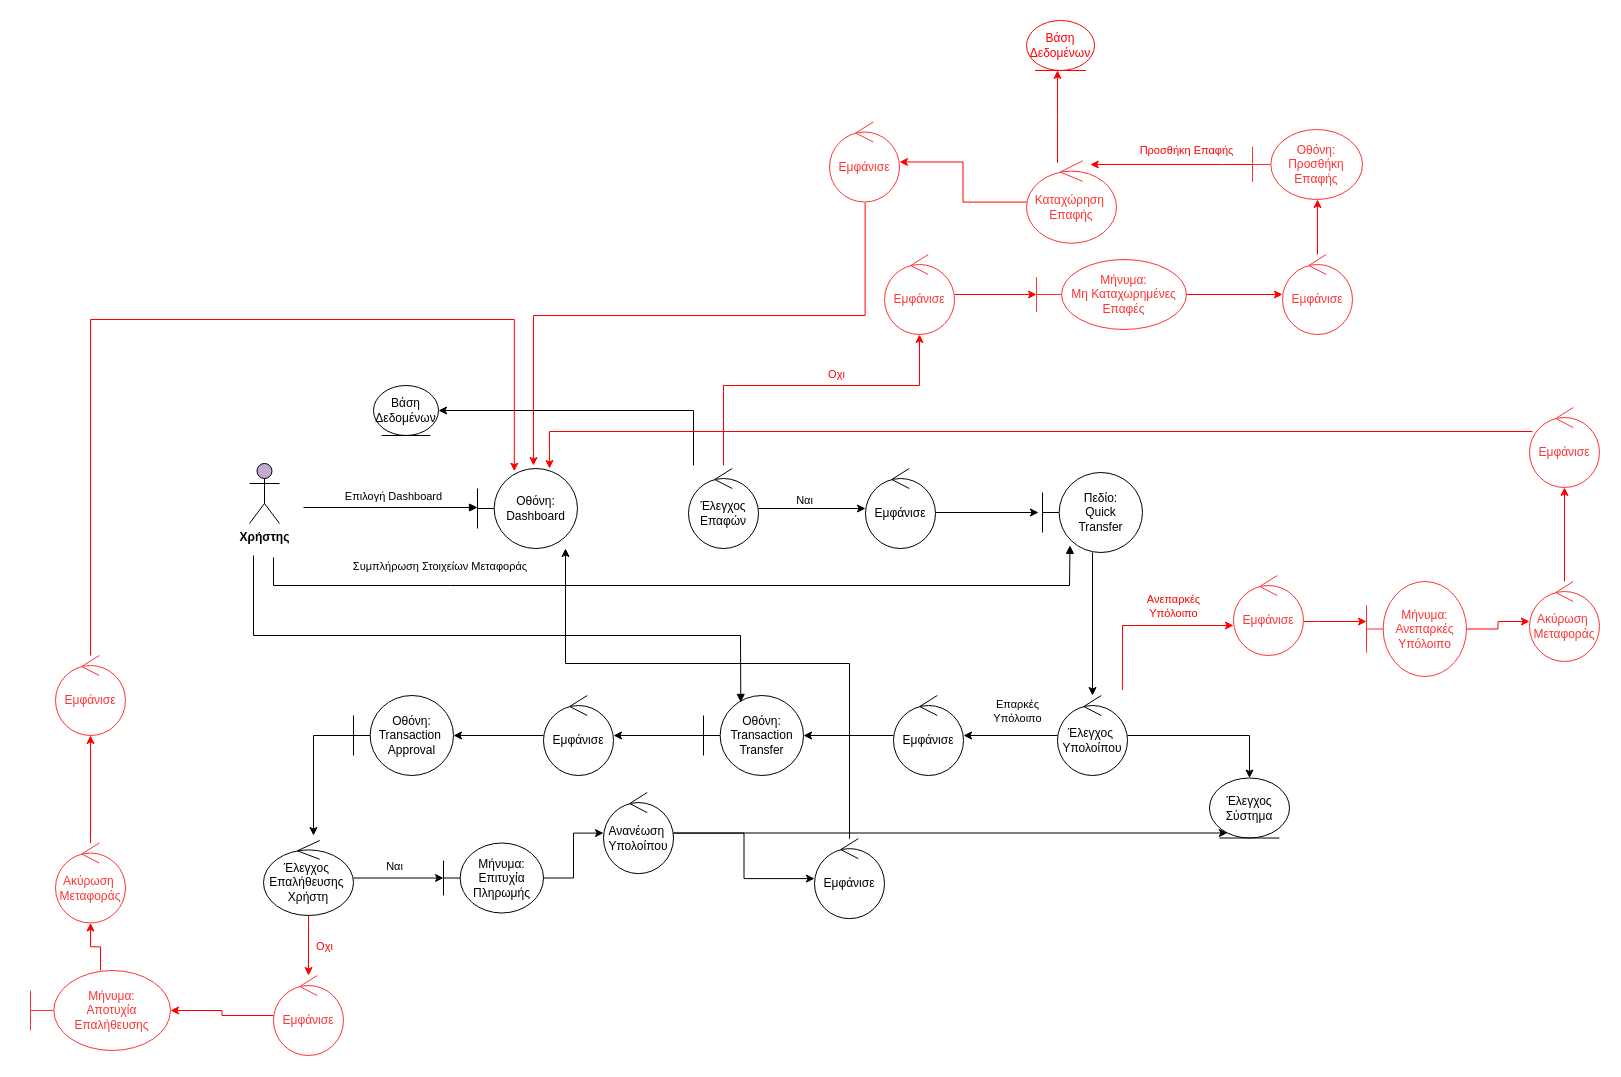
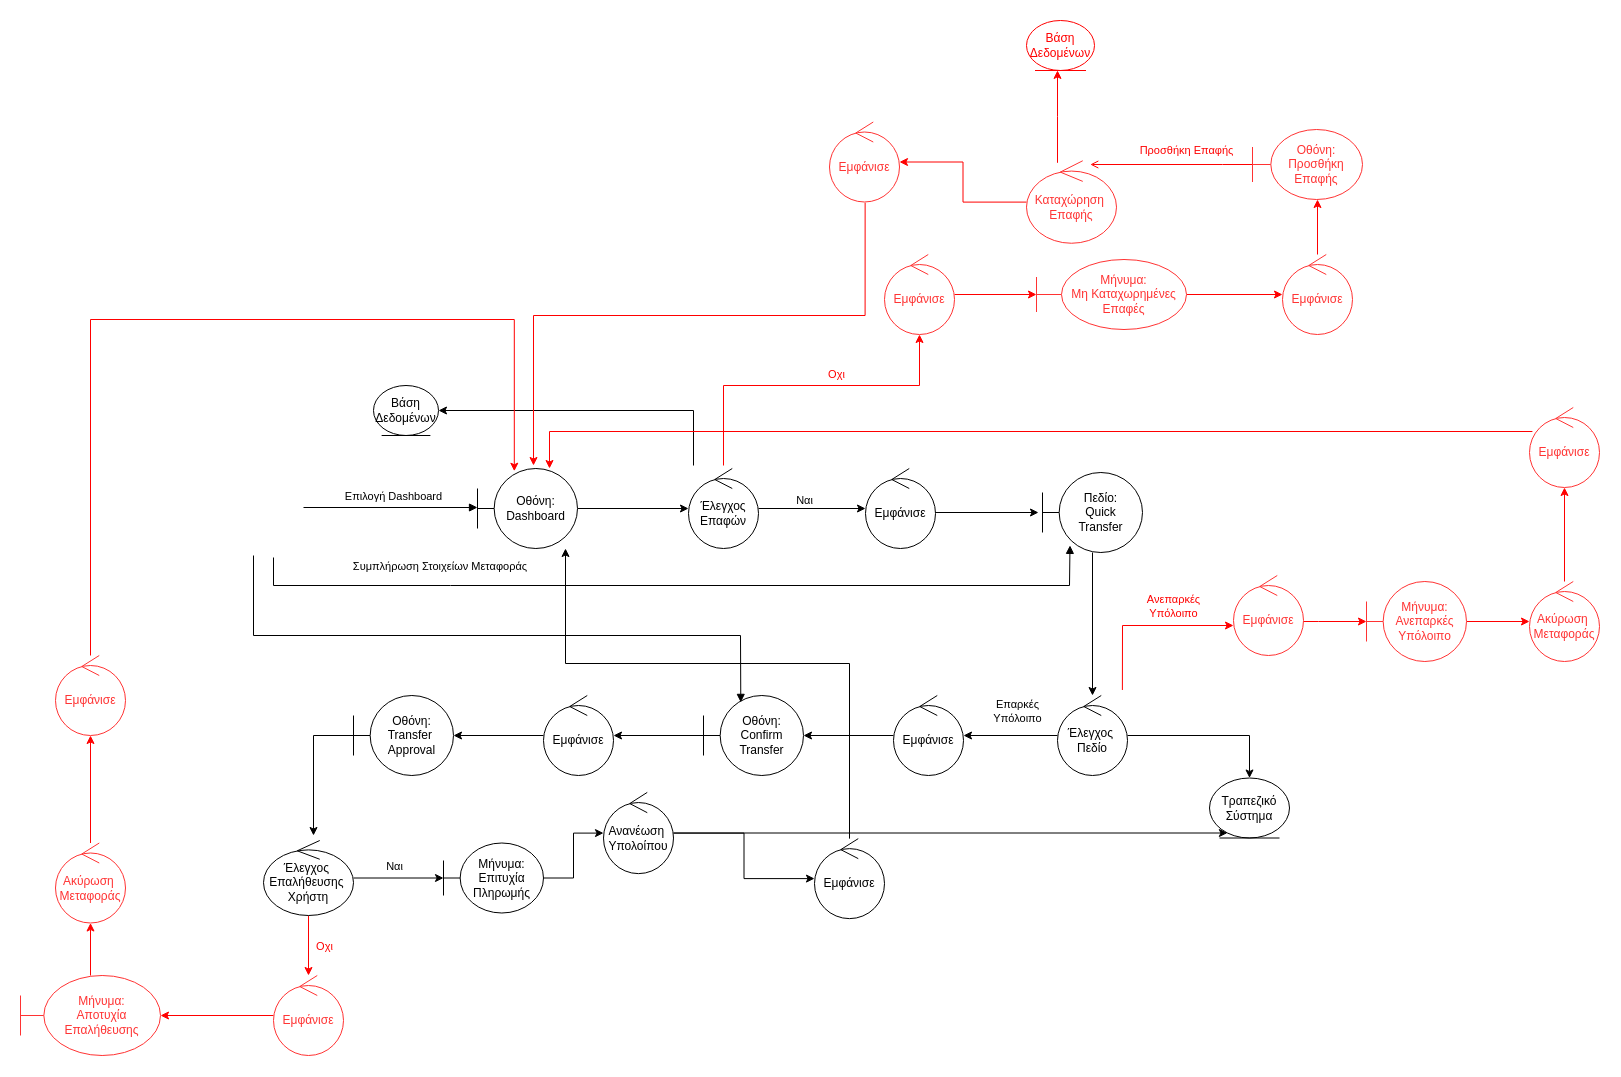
edge "Οθόνη: Προσθήκη Επαφής" -> "Καταχώρηση Επαφής": arrowhead classic -> open
node "Χρήστης": removed
edge "Οθόνη: Dashboard" -> "Έλεγχος Επαφών": added
node "Μήνυμα: Ανεπαρκές Υπόλοιπο": size 100x95 -> 100x80
node "Οθόνη: Transaction Approval": label "Οθόνη: Transaction Approval" -> "Οθόνη: Transfer Approval"
node "Οθόνη: Transaction Transfer": label "Οθόνη: Transaction Transfer" -> "Οθόνη: Confirm Transfer"
node "Έλεγχος Υπολοίπου": label "Έλεγχος Υπολοίπου" -> "Έλεγχος Πεδίο"
node "Έλεγχος Σύστημα": label "Έλεγχος Σύστημα" -> "Τραπεζικό Σύστημα"
node "Μήνυμα: Αποτυχία Επαλήθευσης": moved (101, 1011) -> (91, 1016)
